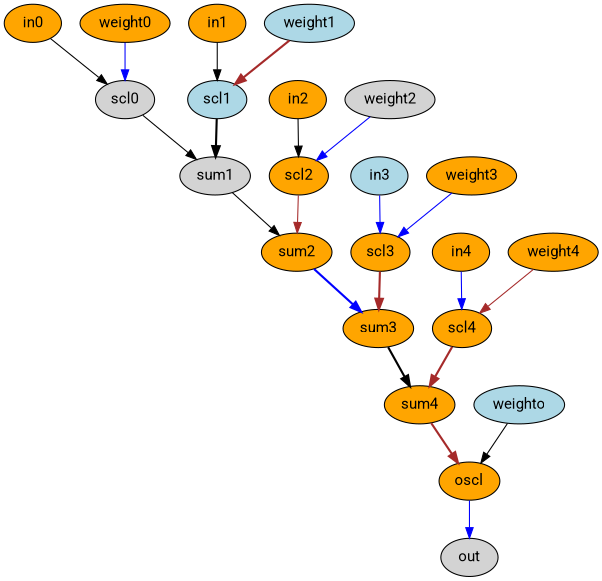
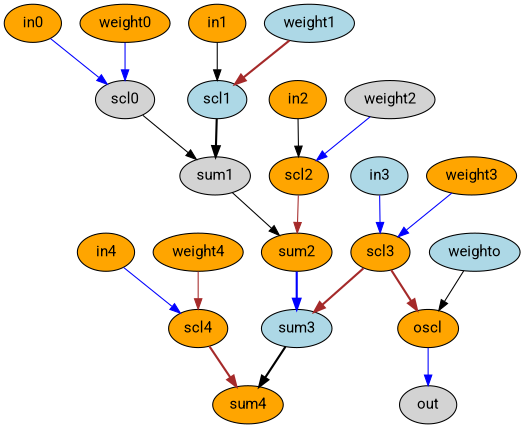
edge "in0" -> "scl0": color black -> blue
node "sum3": fillcolor orange -> lightblue
edge "sum4" -> "oscl": now "scl3" -> "oscl"
